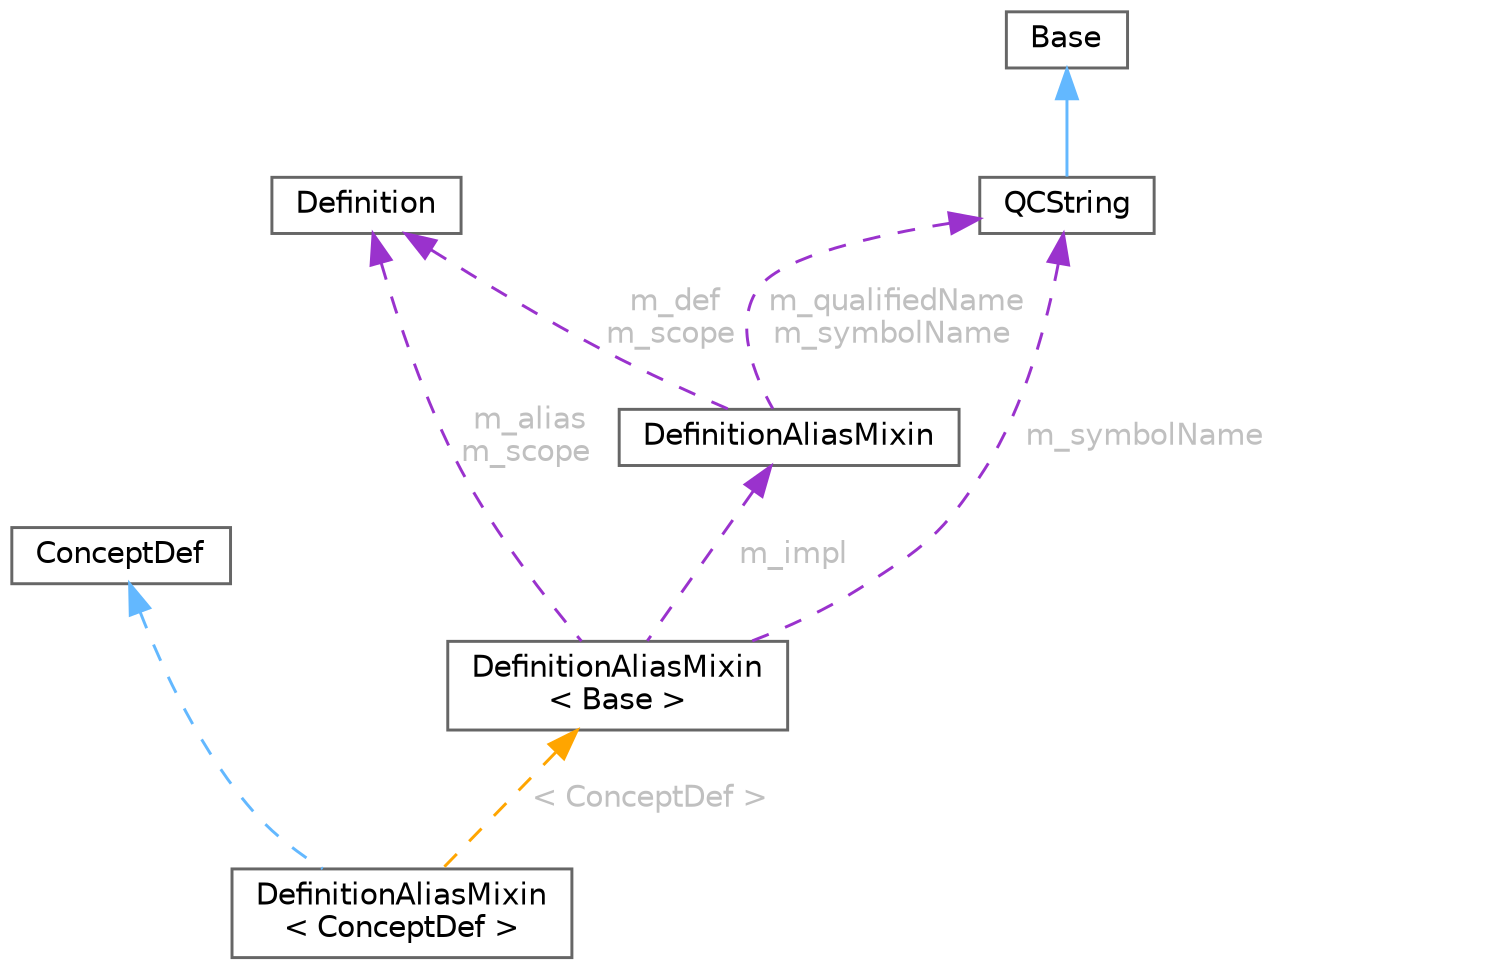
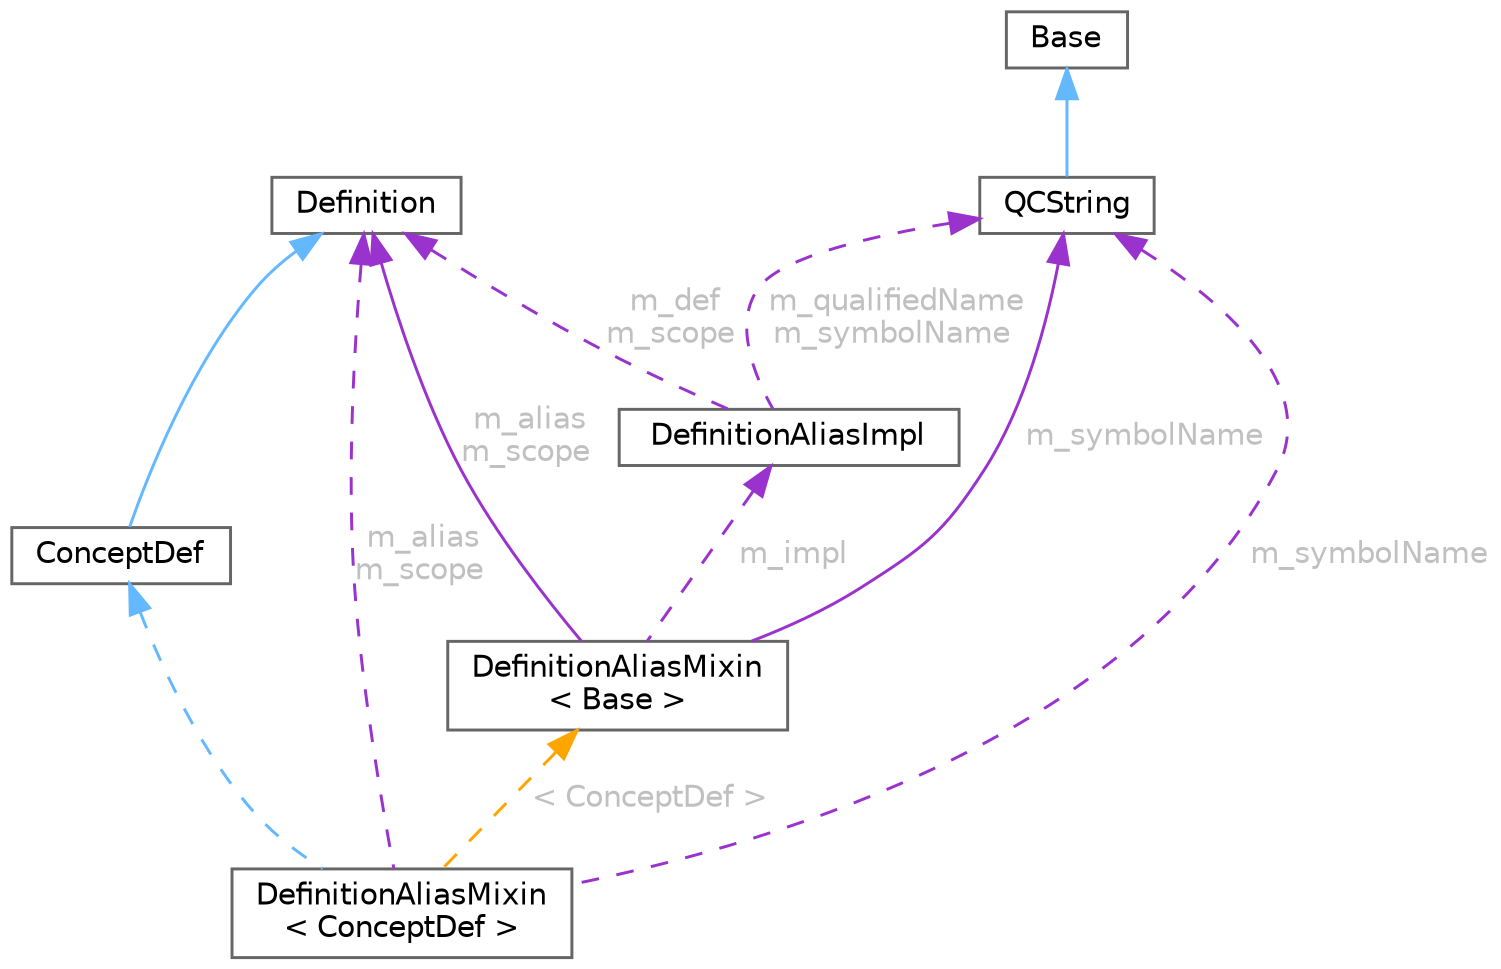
edge "ConceptDef" -> "Definition": added
node "DefinitionAliasMixin": label "DefinitionAliasMixin" -> "DefinitionAliasImpl"
edge "DefinitionAliasMixin < Base >" -> "Definition": style dashed -> solid
edge "DefinitionAliasMixin < Base >" -> "QCString": style dashed -> solid
edge "DefinitionAliasMixin < ConceptDef >" -> "Definition": added, label "m_alias m_scope"
edge "DefinitionAliasMixin < ConceptDef >" -> "QCString": added, label "m_symbolName"
